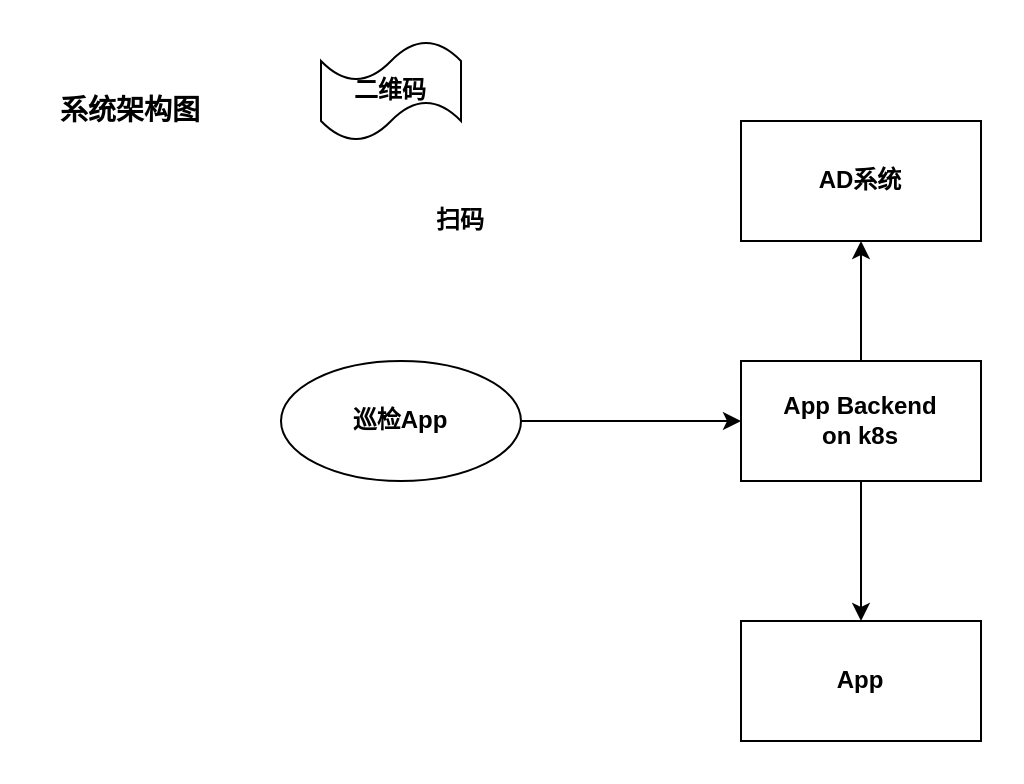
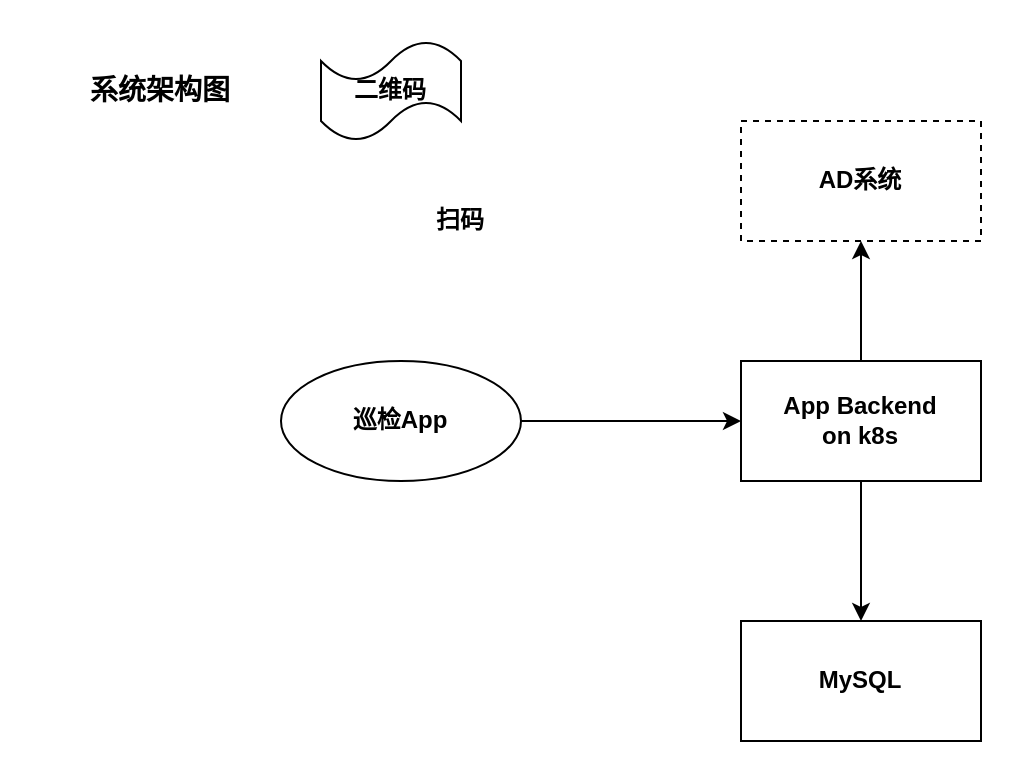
node "系统架构图": moved (131, 111) -> (161, 91)
node "AD系统": style solid -> dashed
node "App": label "App" -> "MySQL"
